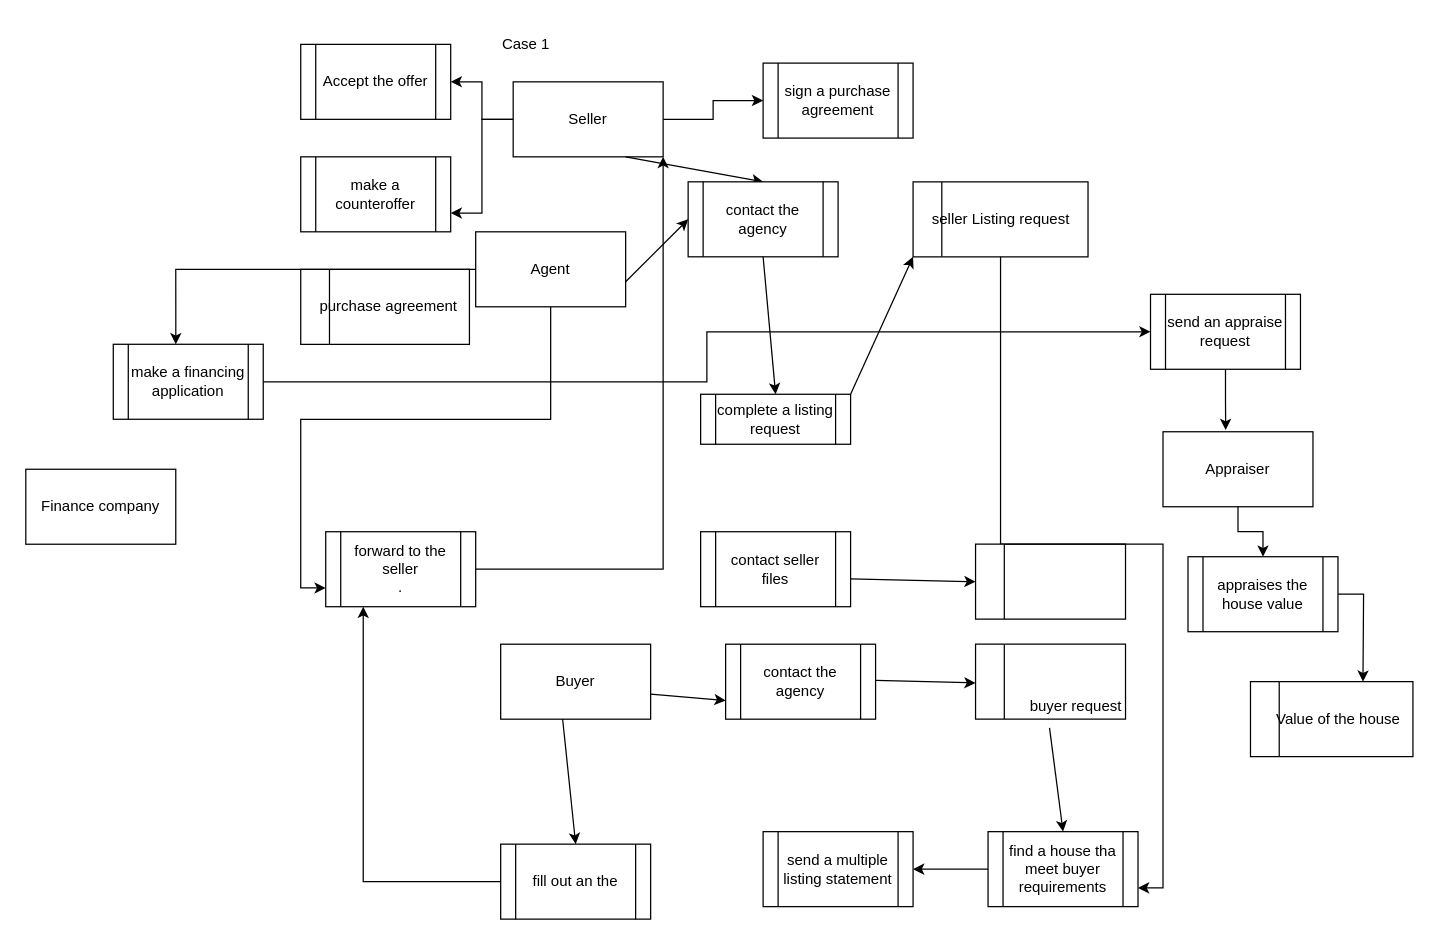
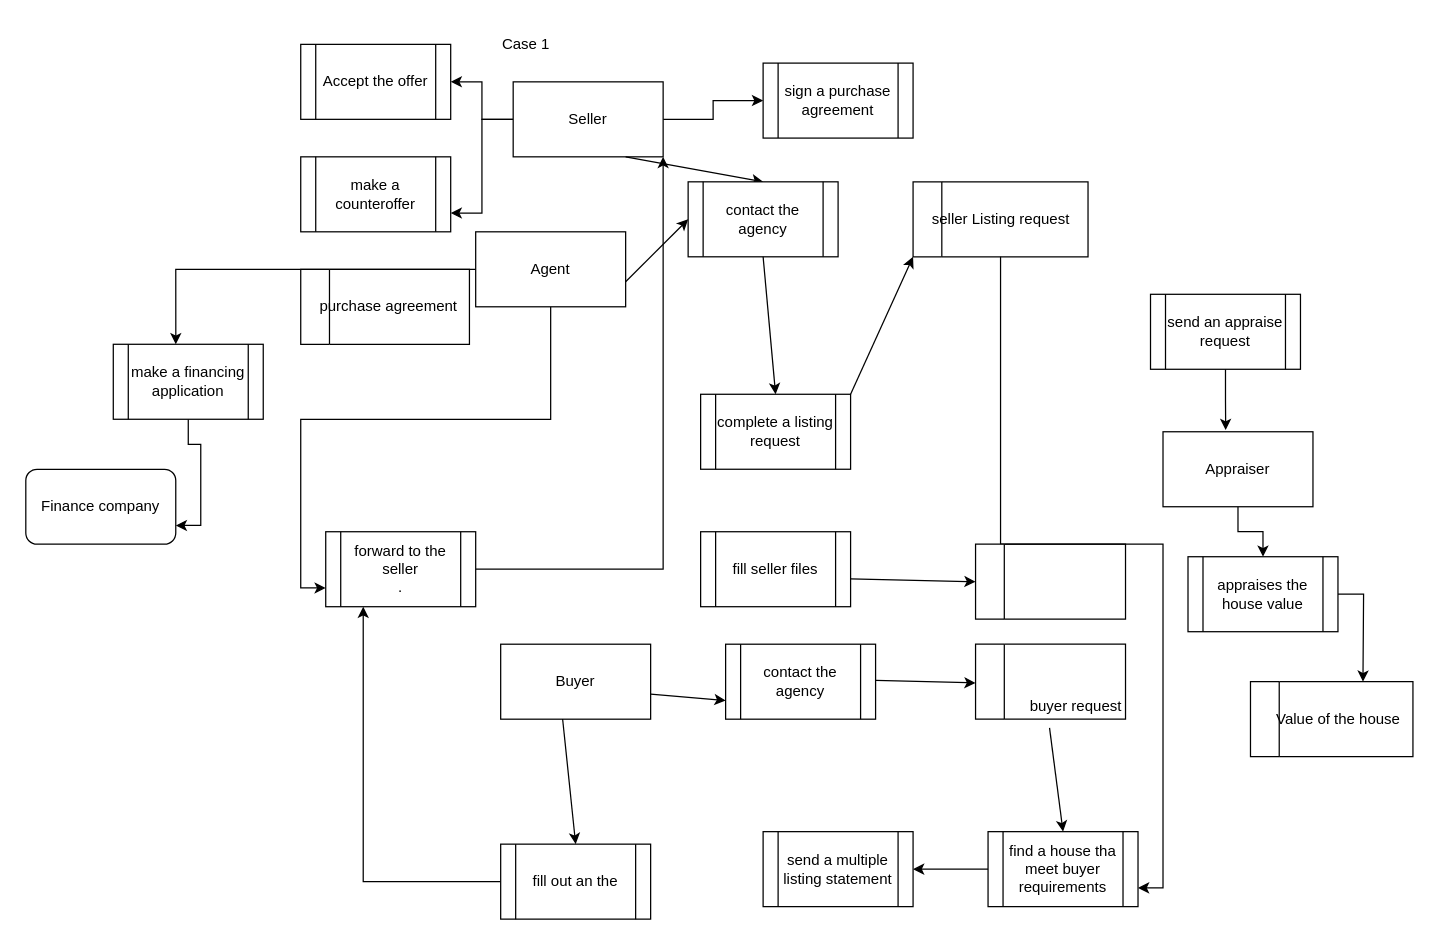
edge "make a financing application" -> "send an appraise request": now "make a financing application" -> "Finance company"
node "complete a listing request": size 150x50 -> 150x75
node "Finance company": shape rectangle -> rounded rectangle
node "contact seller files": label "contact seller files" -> "fill seller files"
